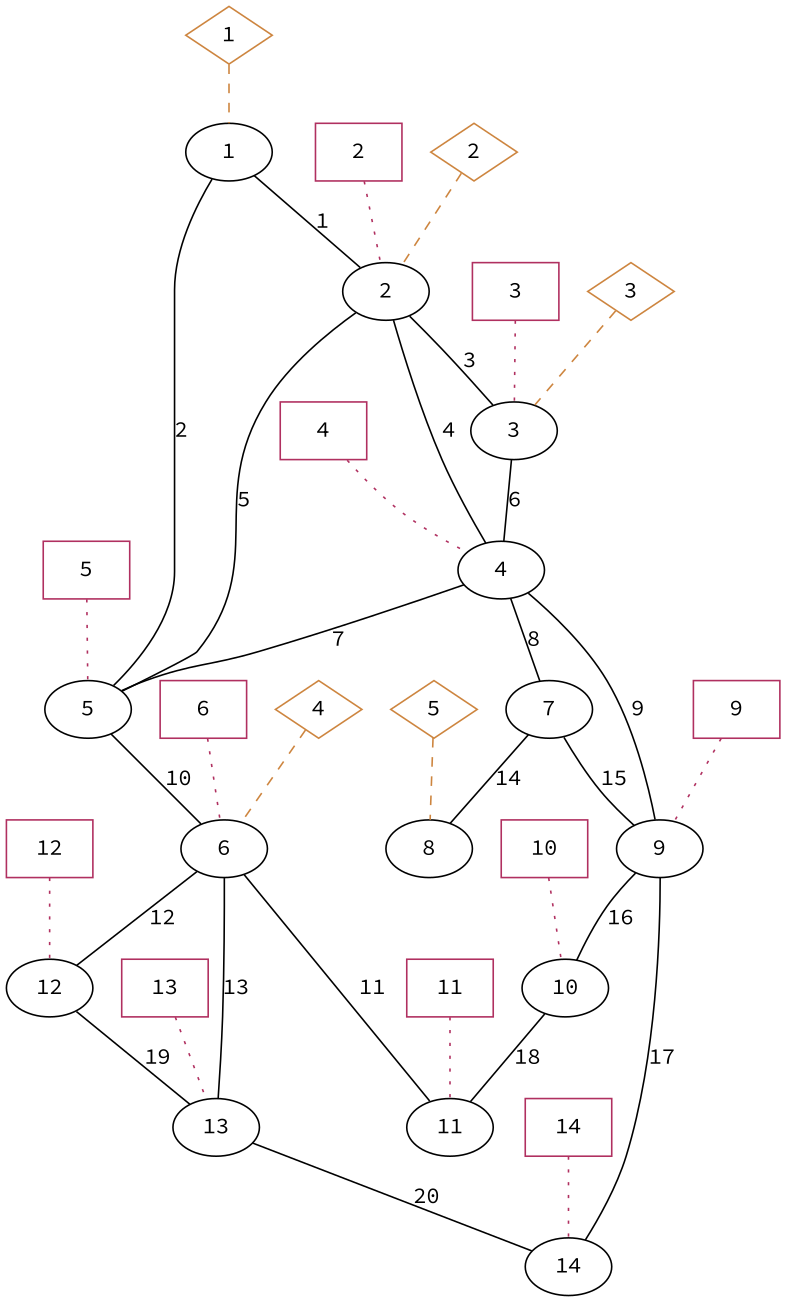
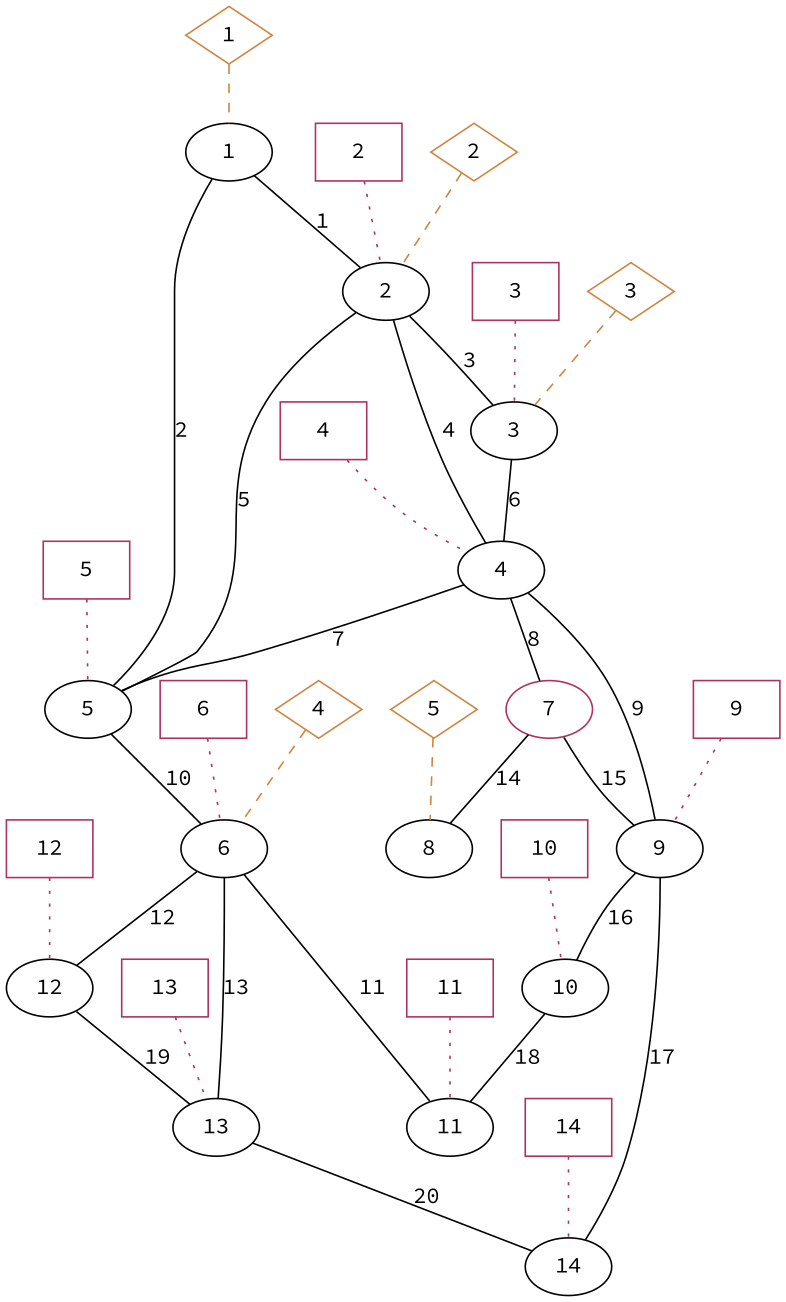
node "7": color black -> maroon
